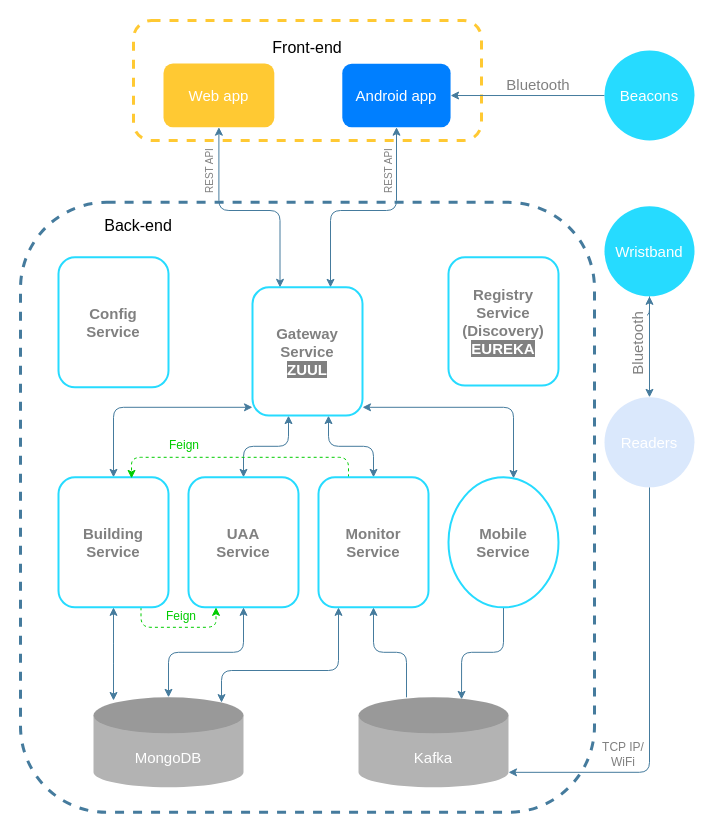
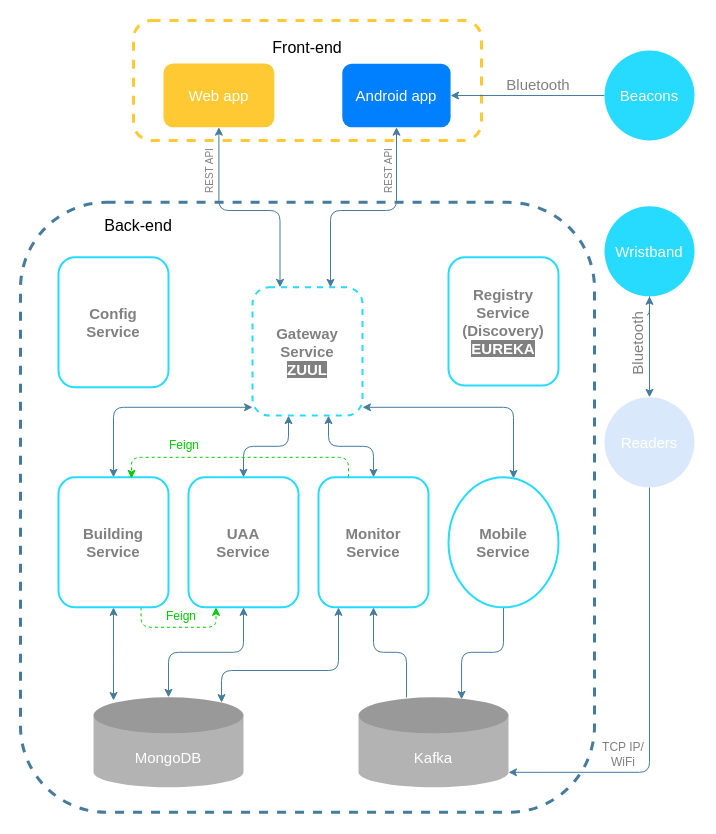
node "Gateway Service ZUUL": style solid -> dashed
